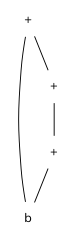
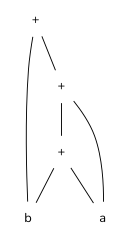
node "a": added
